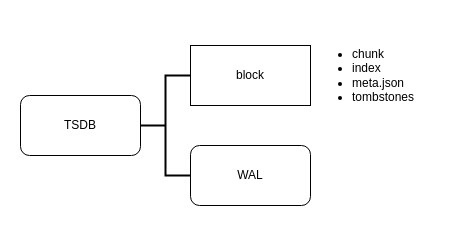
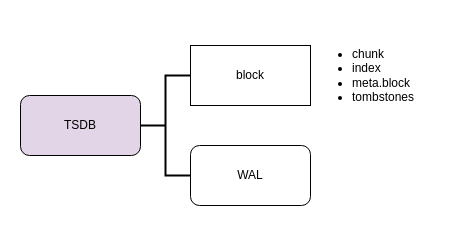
node "chunk index meta.json tombstones": label "chunk index meta.json tombstones" -> "chunk index meta.block tombstones"
node "TSDB": fillcolor #ffffff -> #e1d5e7
